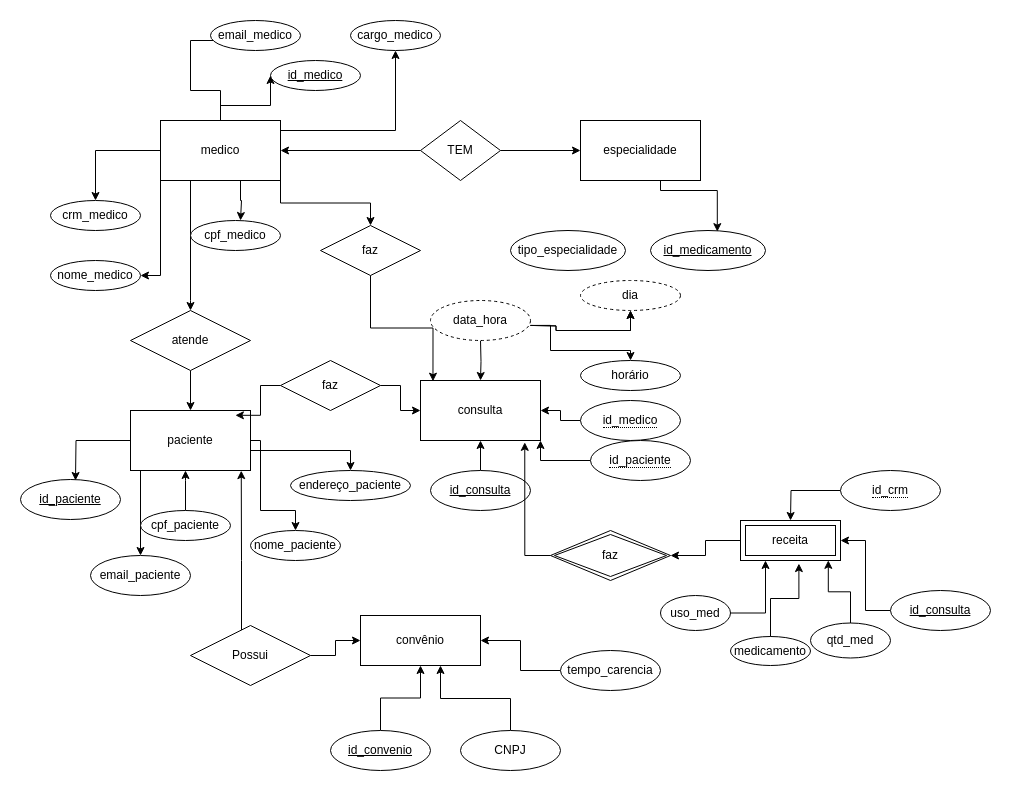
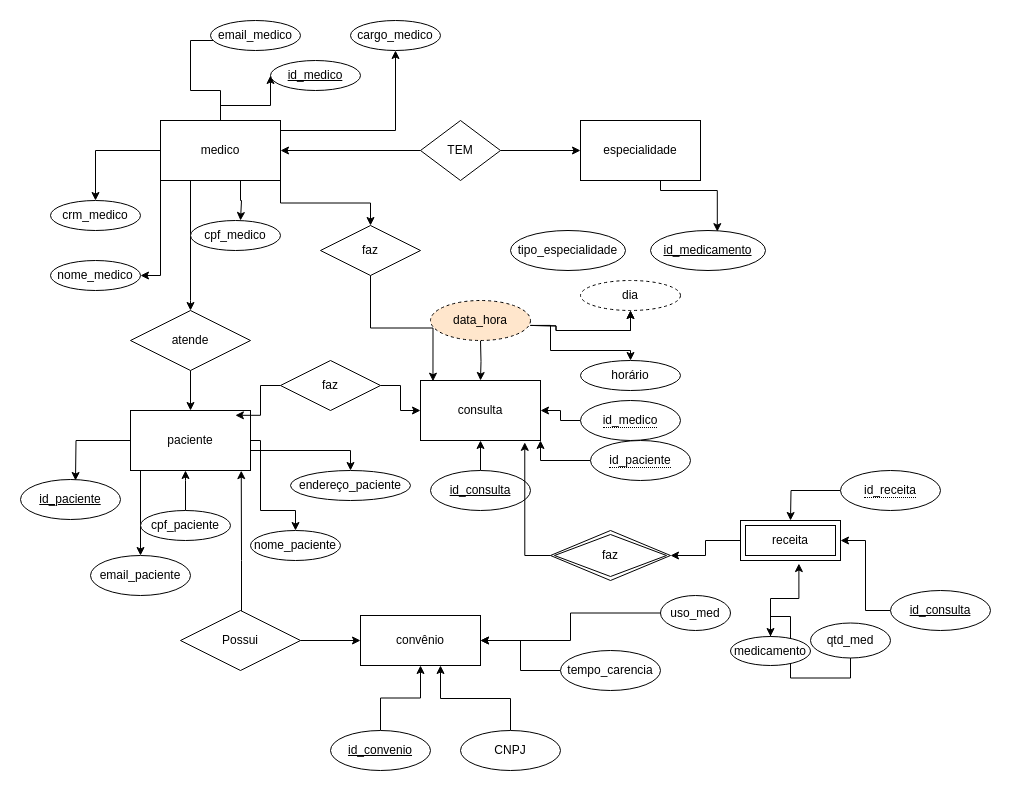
node "data_hora": fillcolor #ffffff -> #ffe6cc
node "id_crm": label "id_crm" -> "id_receita"
edge "qtd_med" -> "receita": now "qtd_med" -> "medicamento"
edge "uso_med" -> "receita": now "uso_med" -> "convênio"
node "Possui": moved (251, 656) -> (241, 641)
